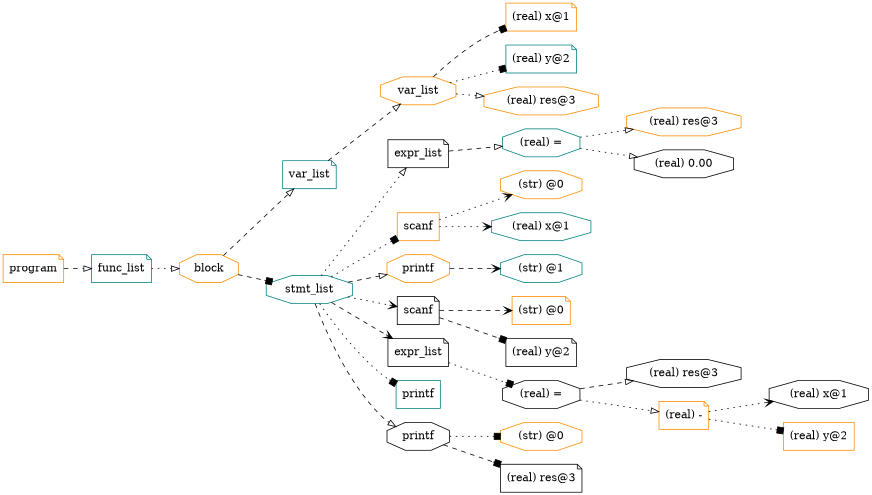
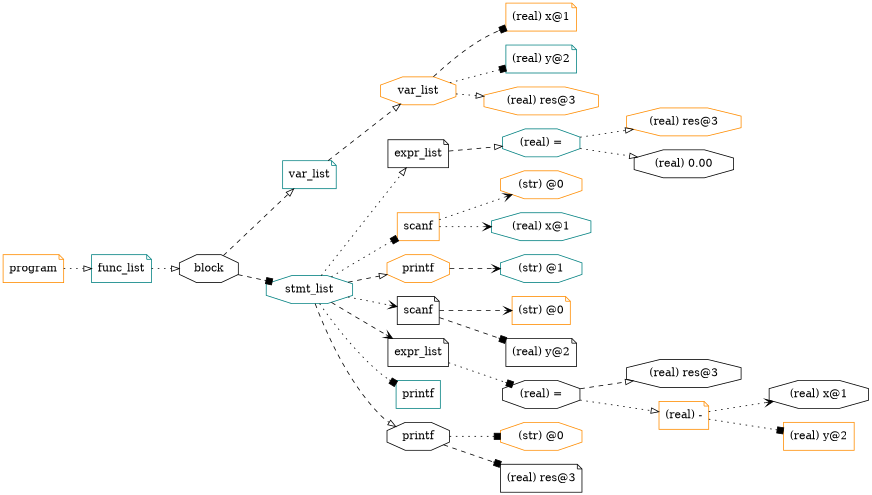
edge "program" -> "func_list": style dashed -> dotted
node "block": color darkorange -> black
